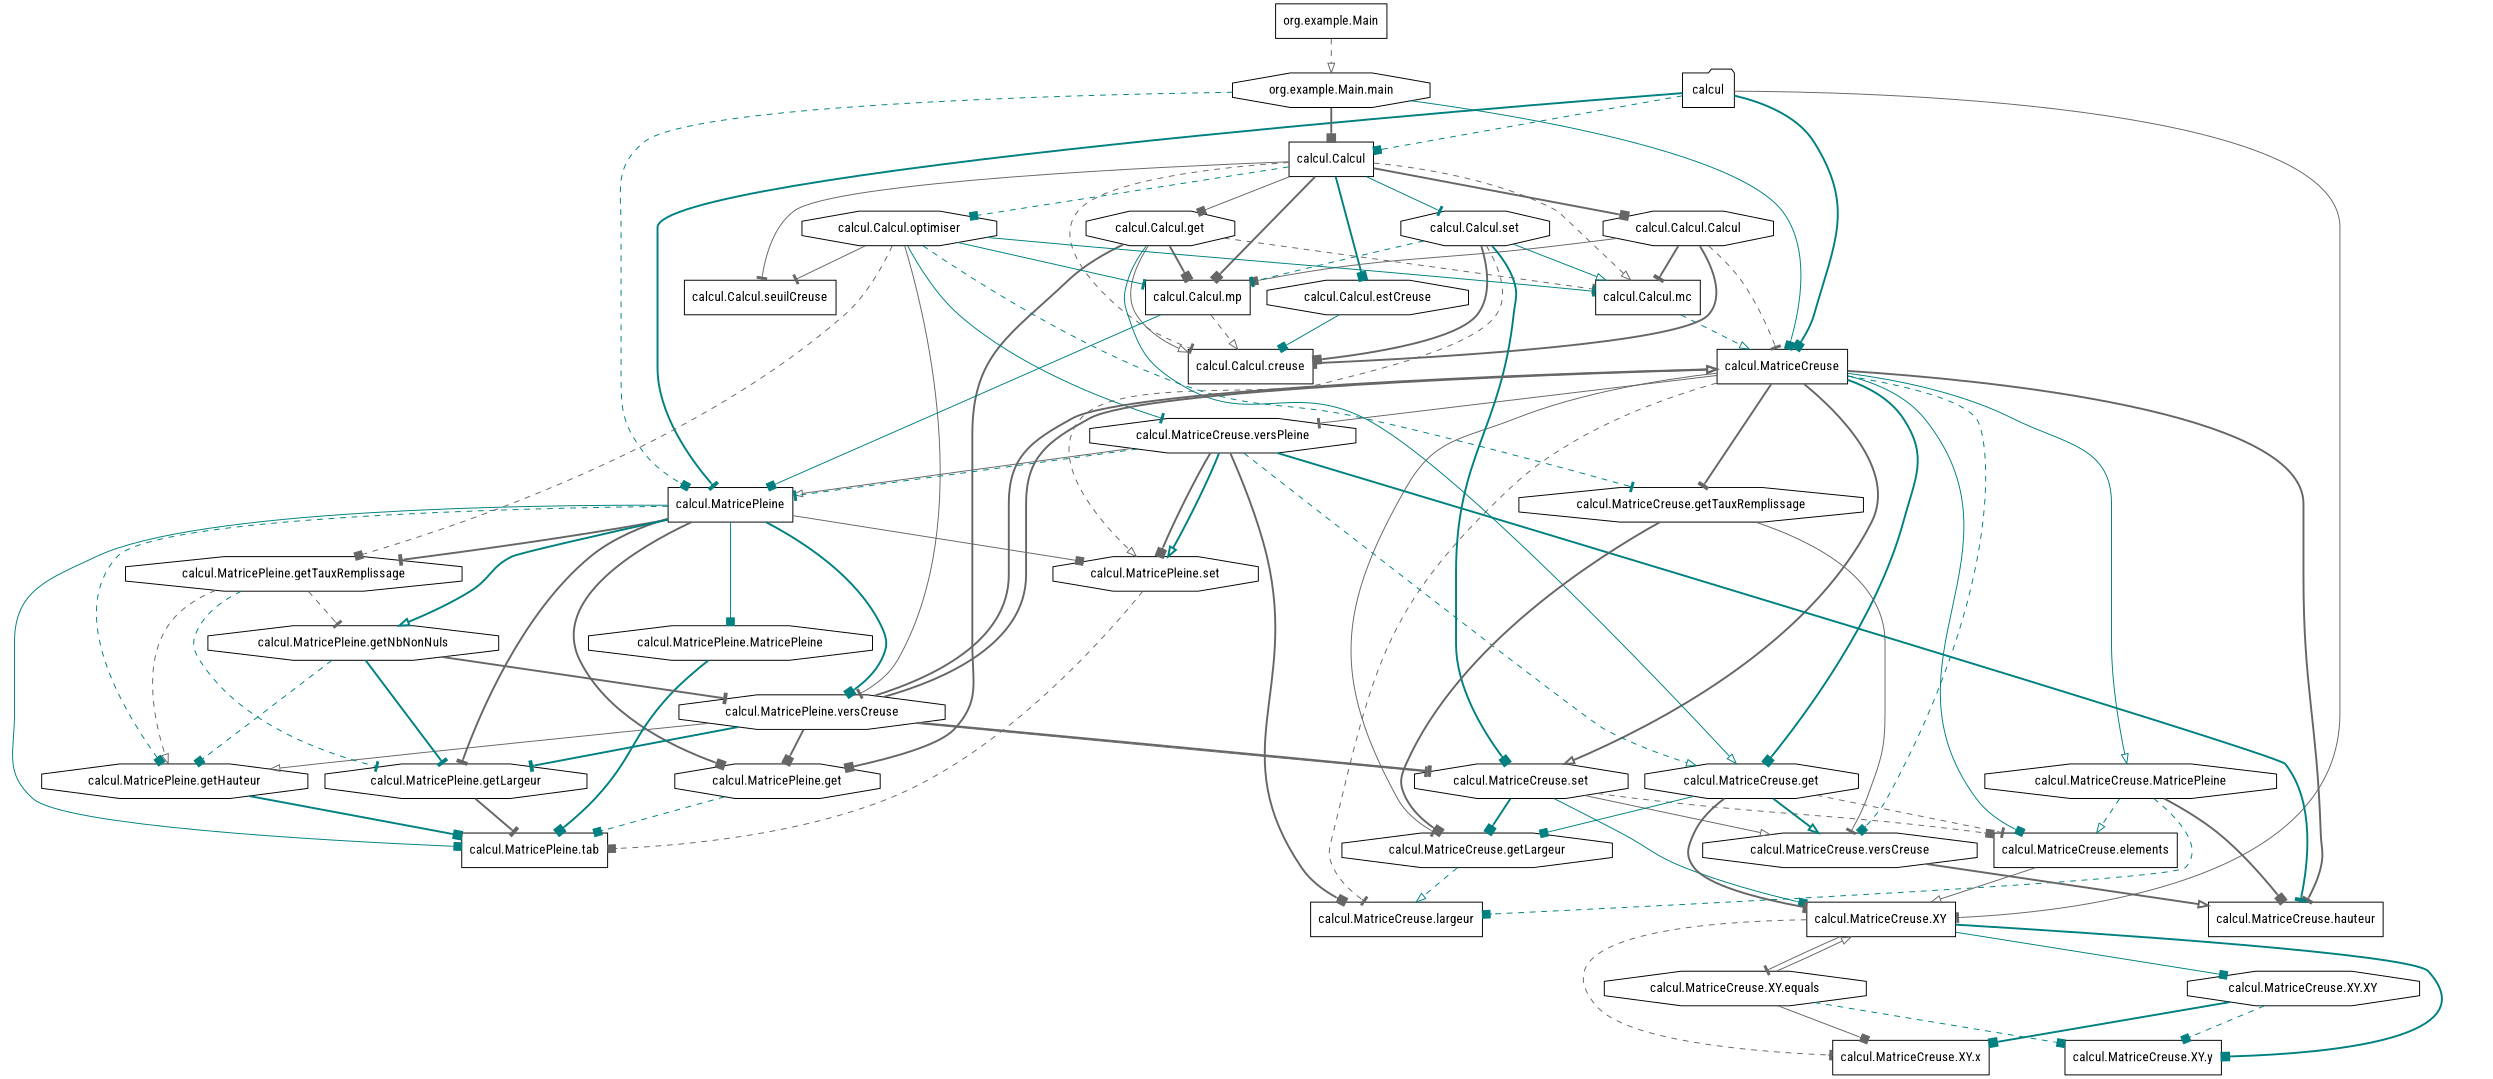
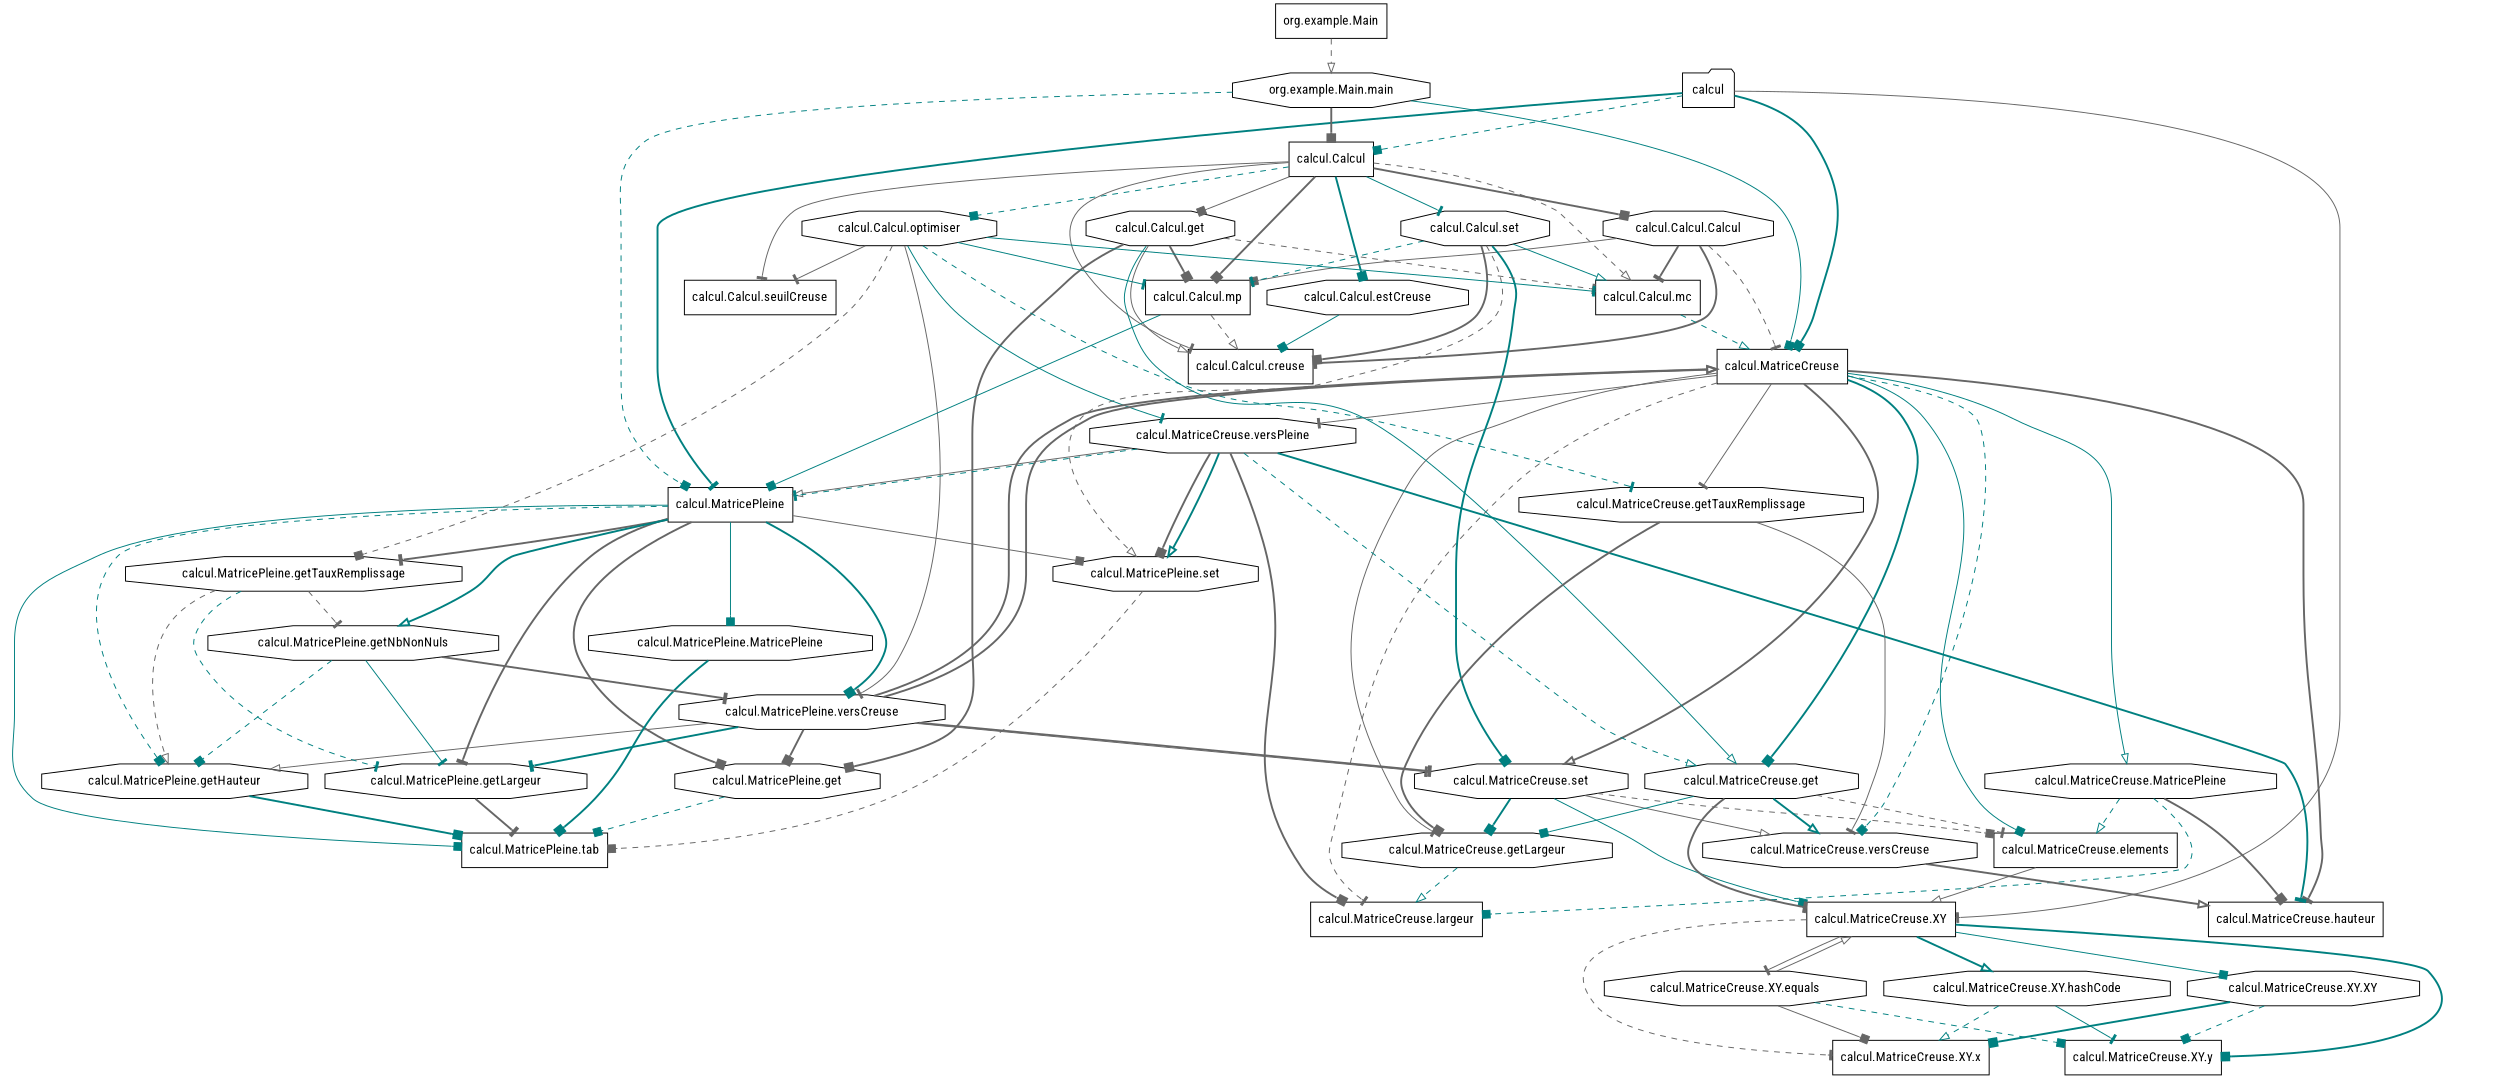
edge "calcul.Calcul" -> "calcul.Calcul.creuse": style dashed -> solid
edge "calcul.MatriceCreuse" -> "calcul.MatriceCreuse.getTauxRemplissage": style bold -> solid
edge "calcul.MatricePleine.getNbNonNuls" -> "calcul.MatricePleine.getLargeur": style bold -> solid
node "calcul.MatriceCreuse.XY.hashCode": added
